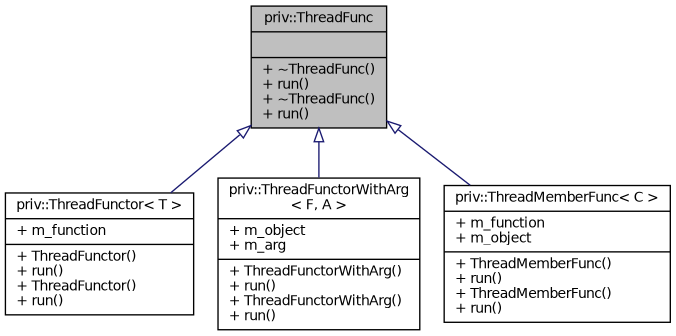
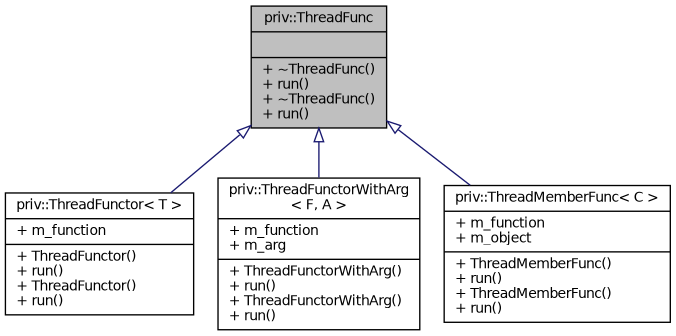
node "priv::ThreadFunctorWithArg": text "+ m_object" -> "+ m_function"
